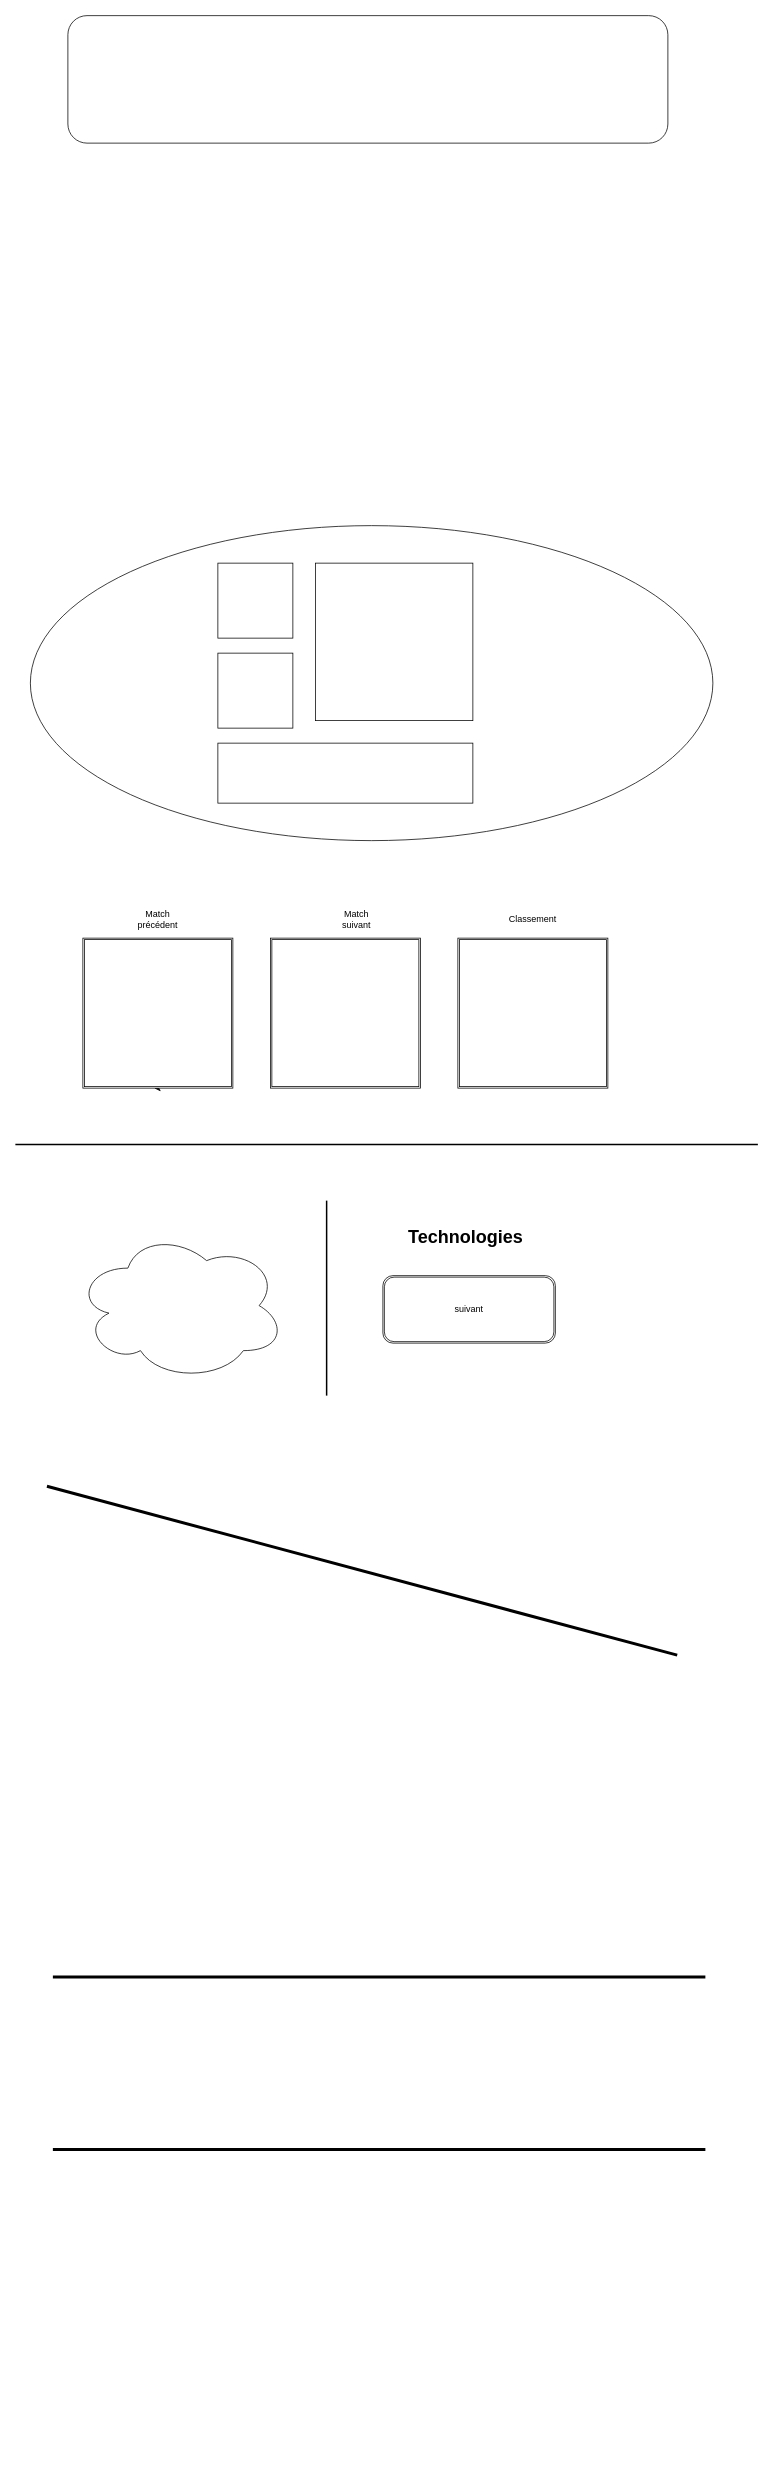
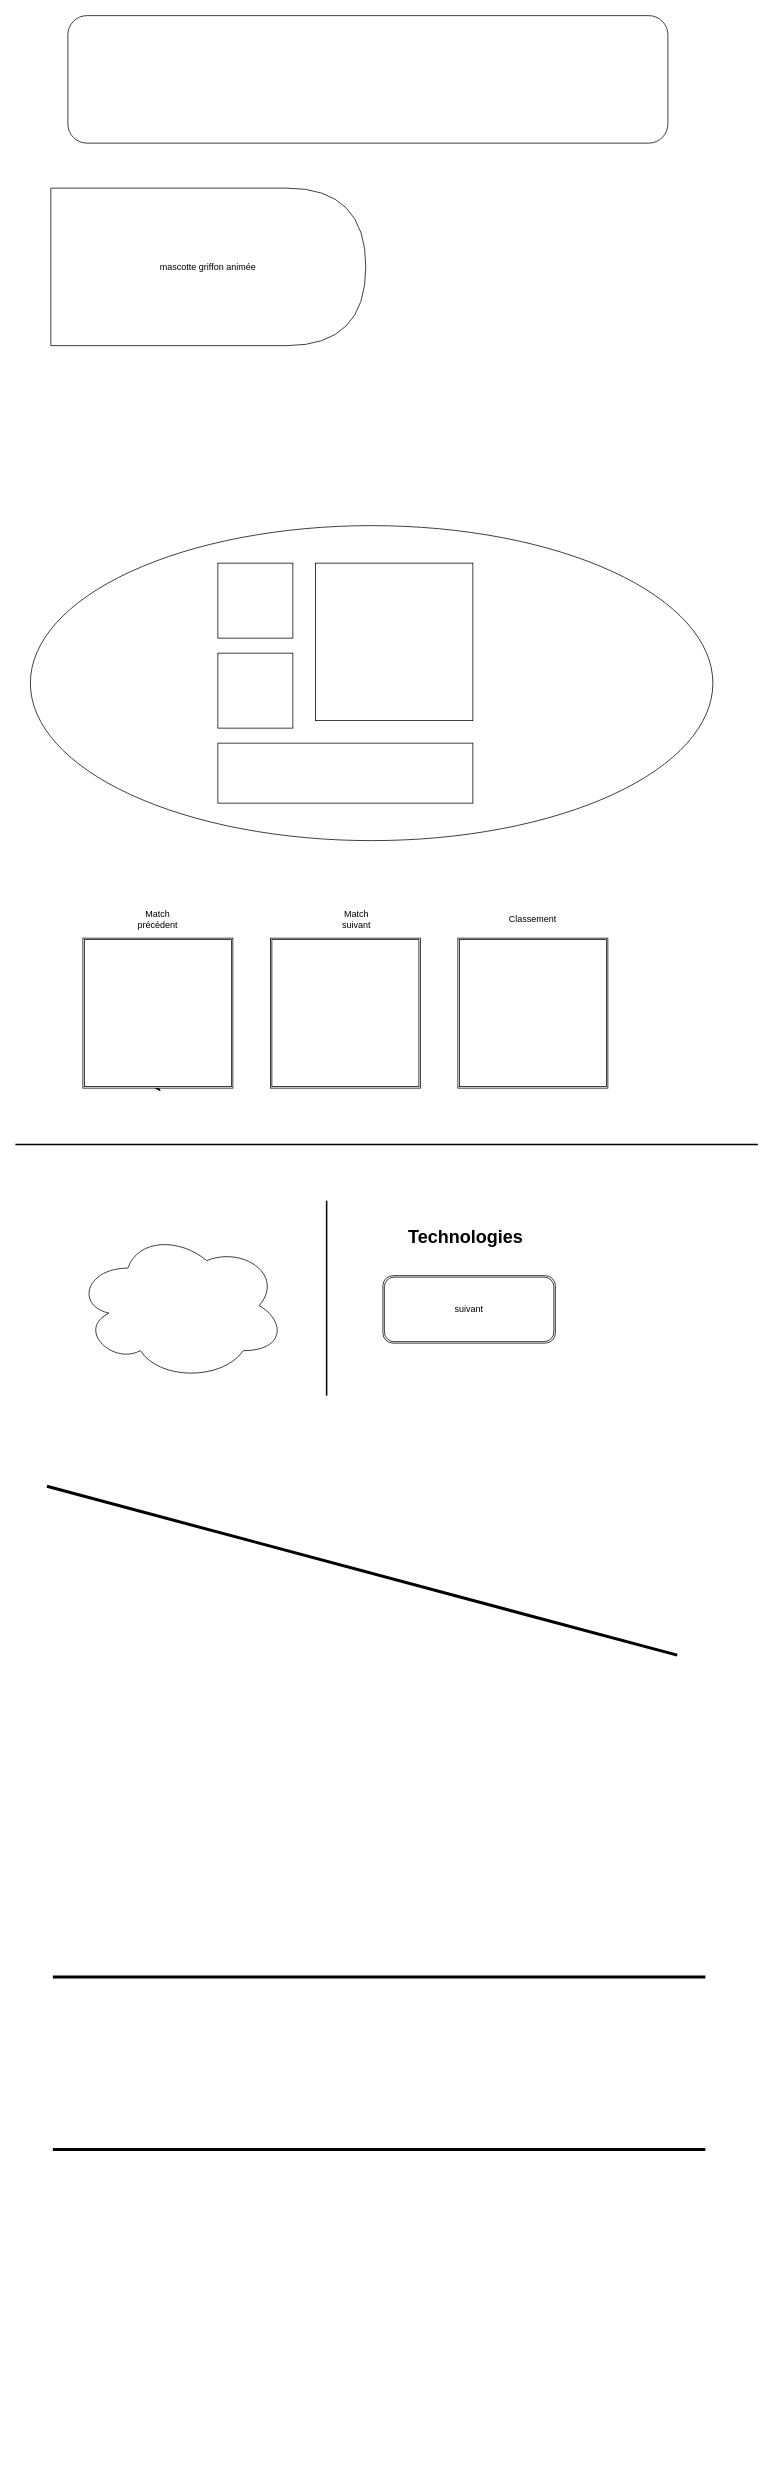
node "mascotte griffon animée": added
